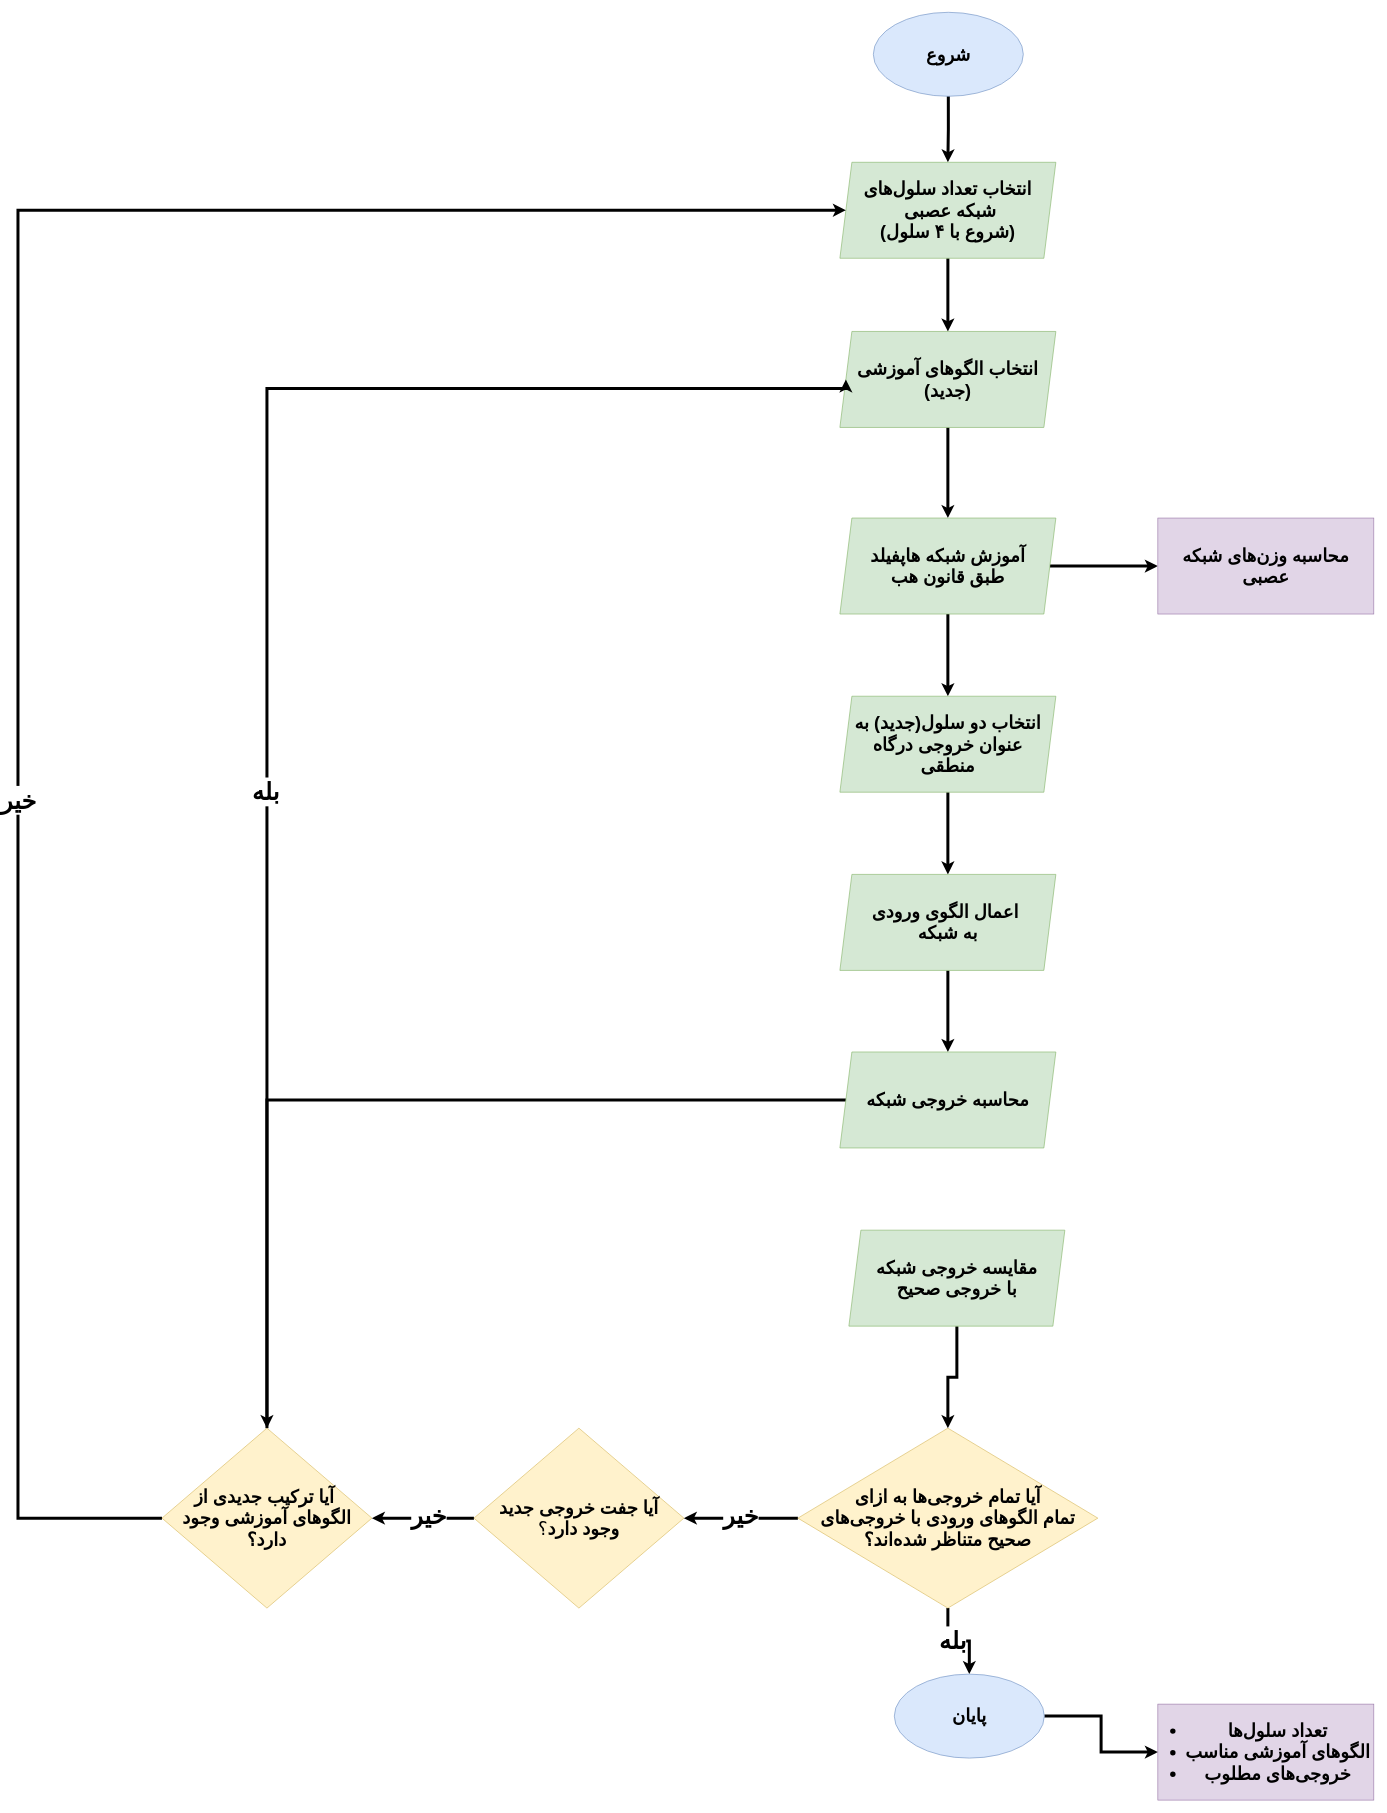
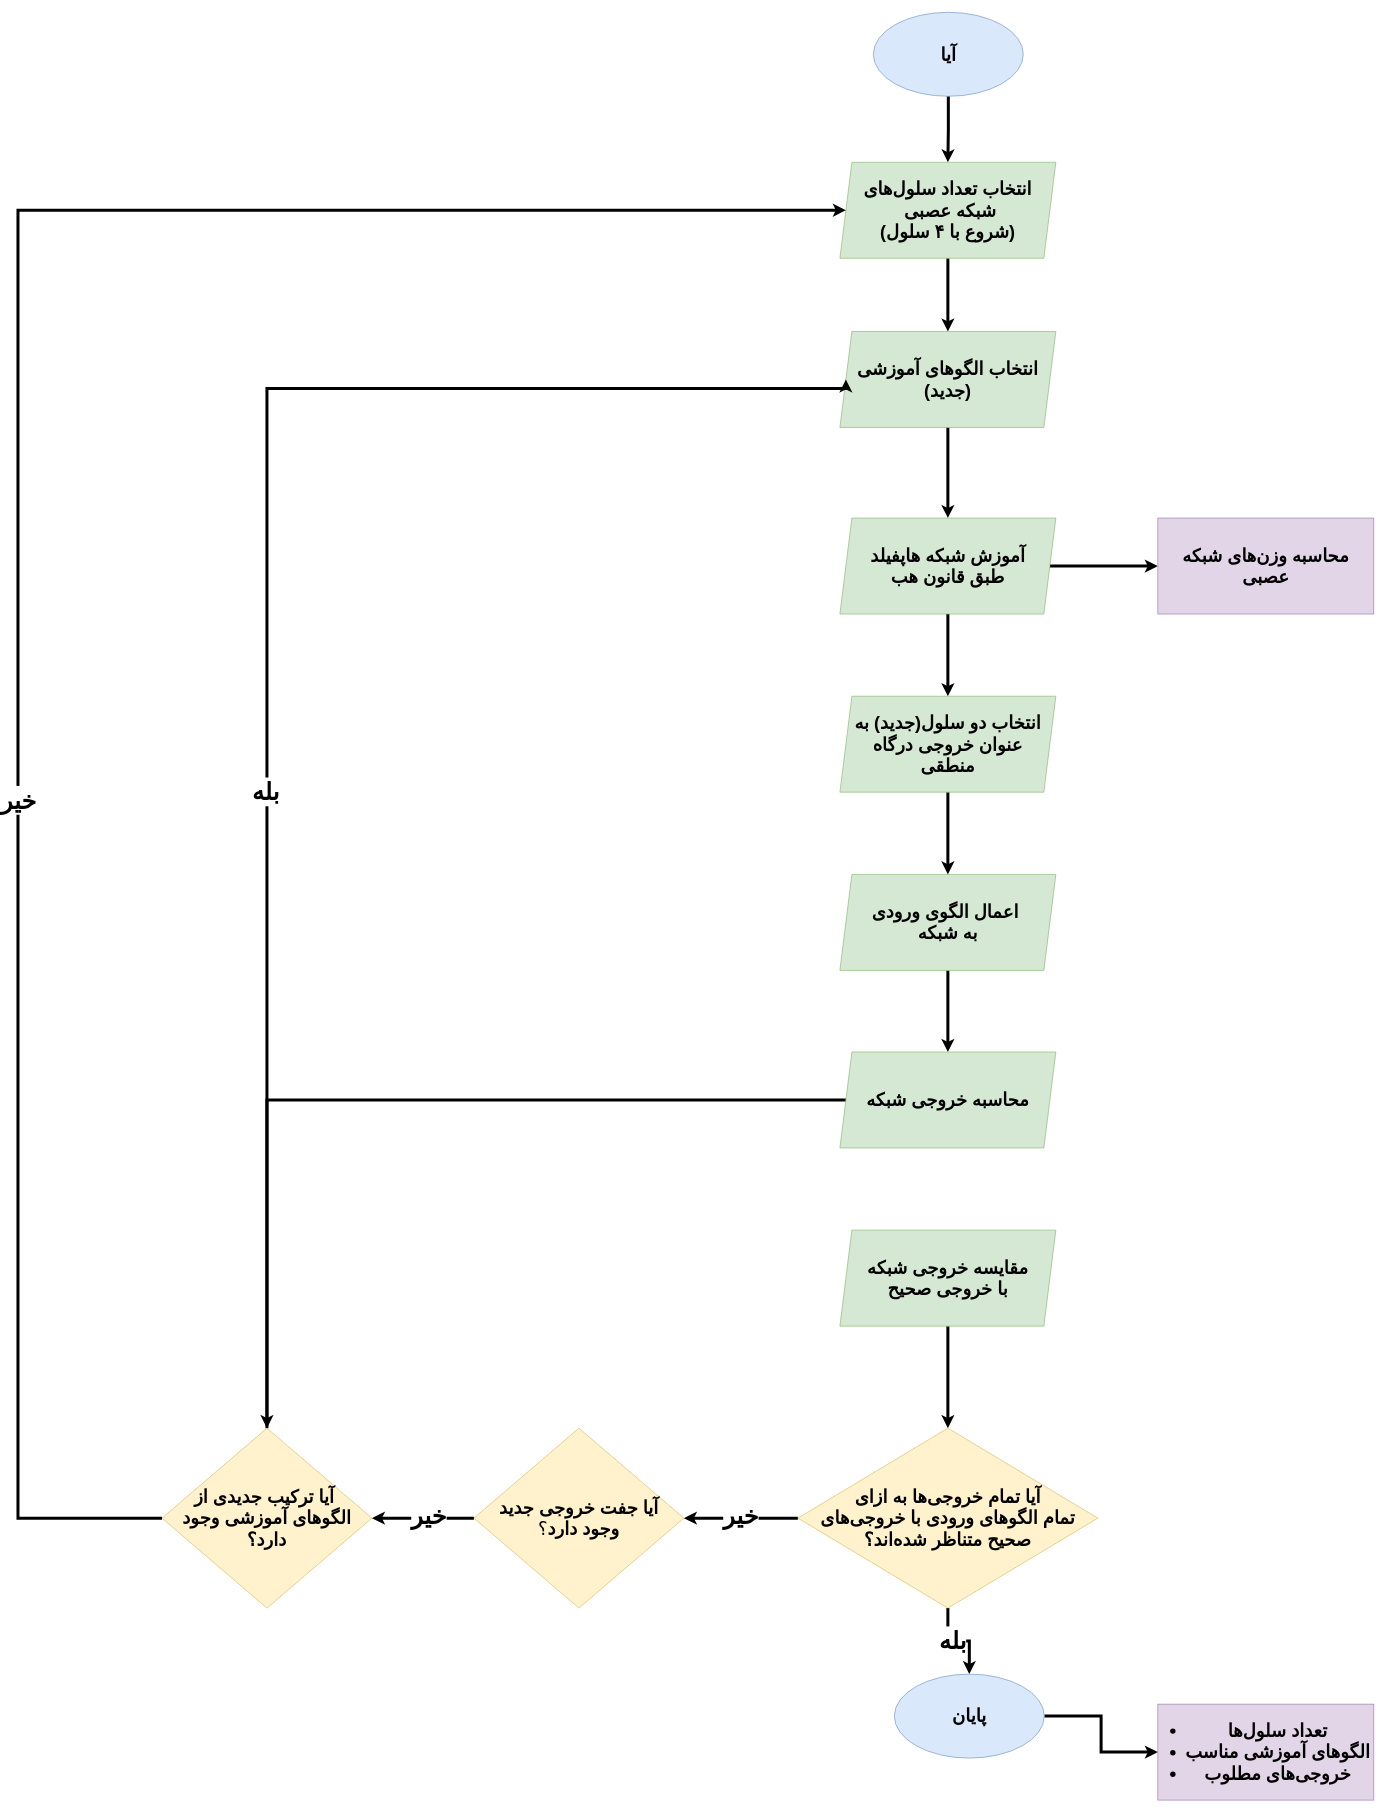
node "شروع": label "شروع" -> "آیا"
node "مقایسه خروجی شبکه با خروجی صحیح": moved (957, 1278) -> (948, 1278)
